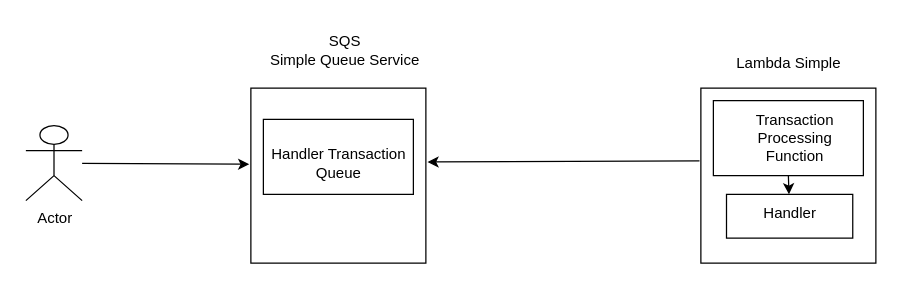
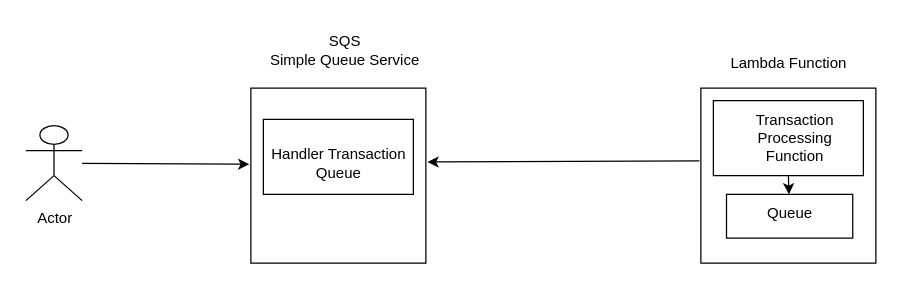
node "Lambda Simple": label "Lambda Simple" -> "Lambda Function"
node "Handler": label "Handler" -> "Queue"
